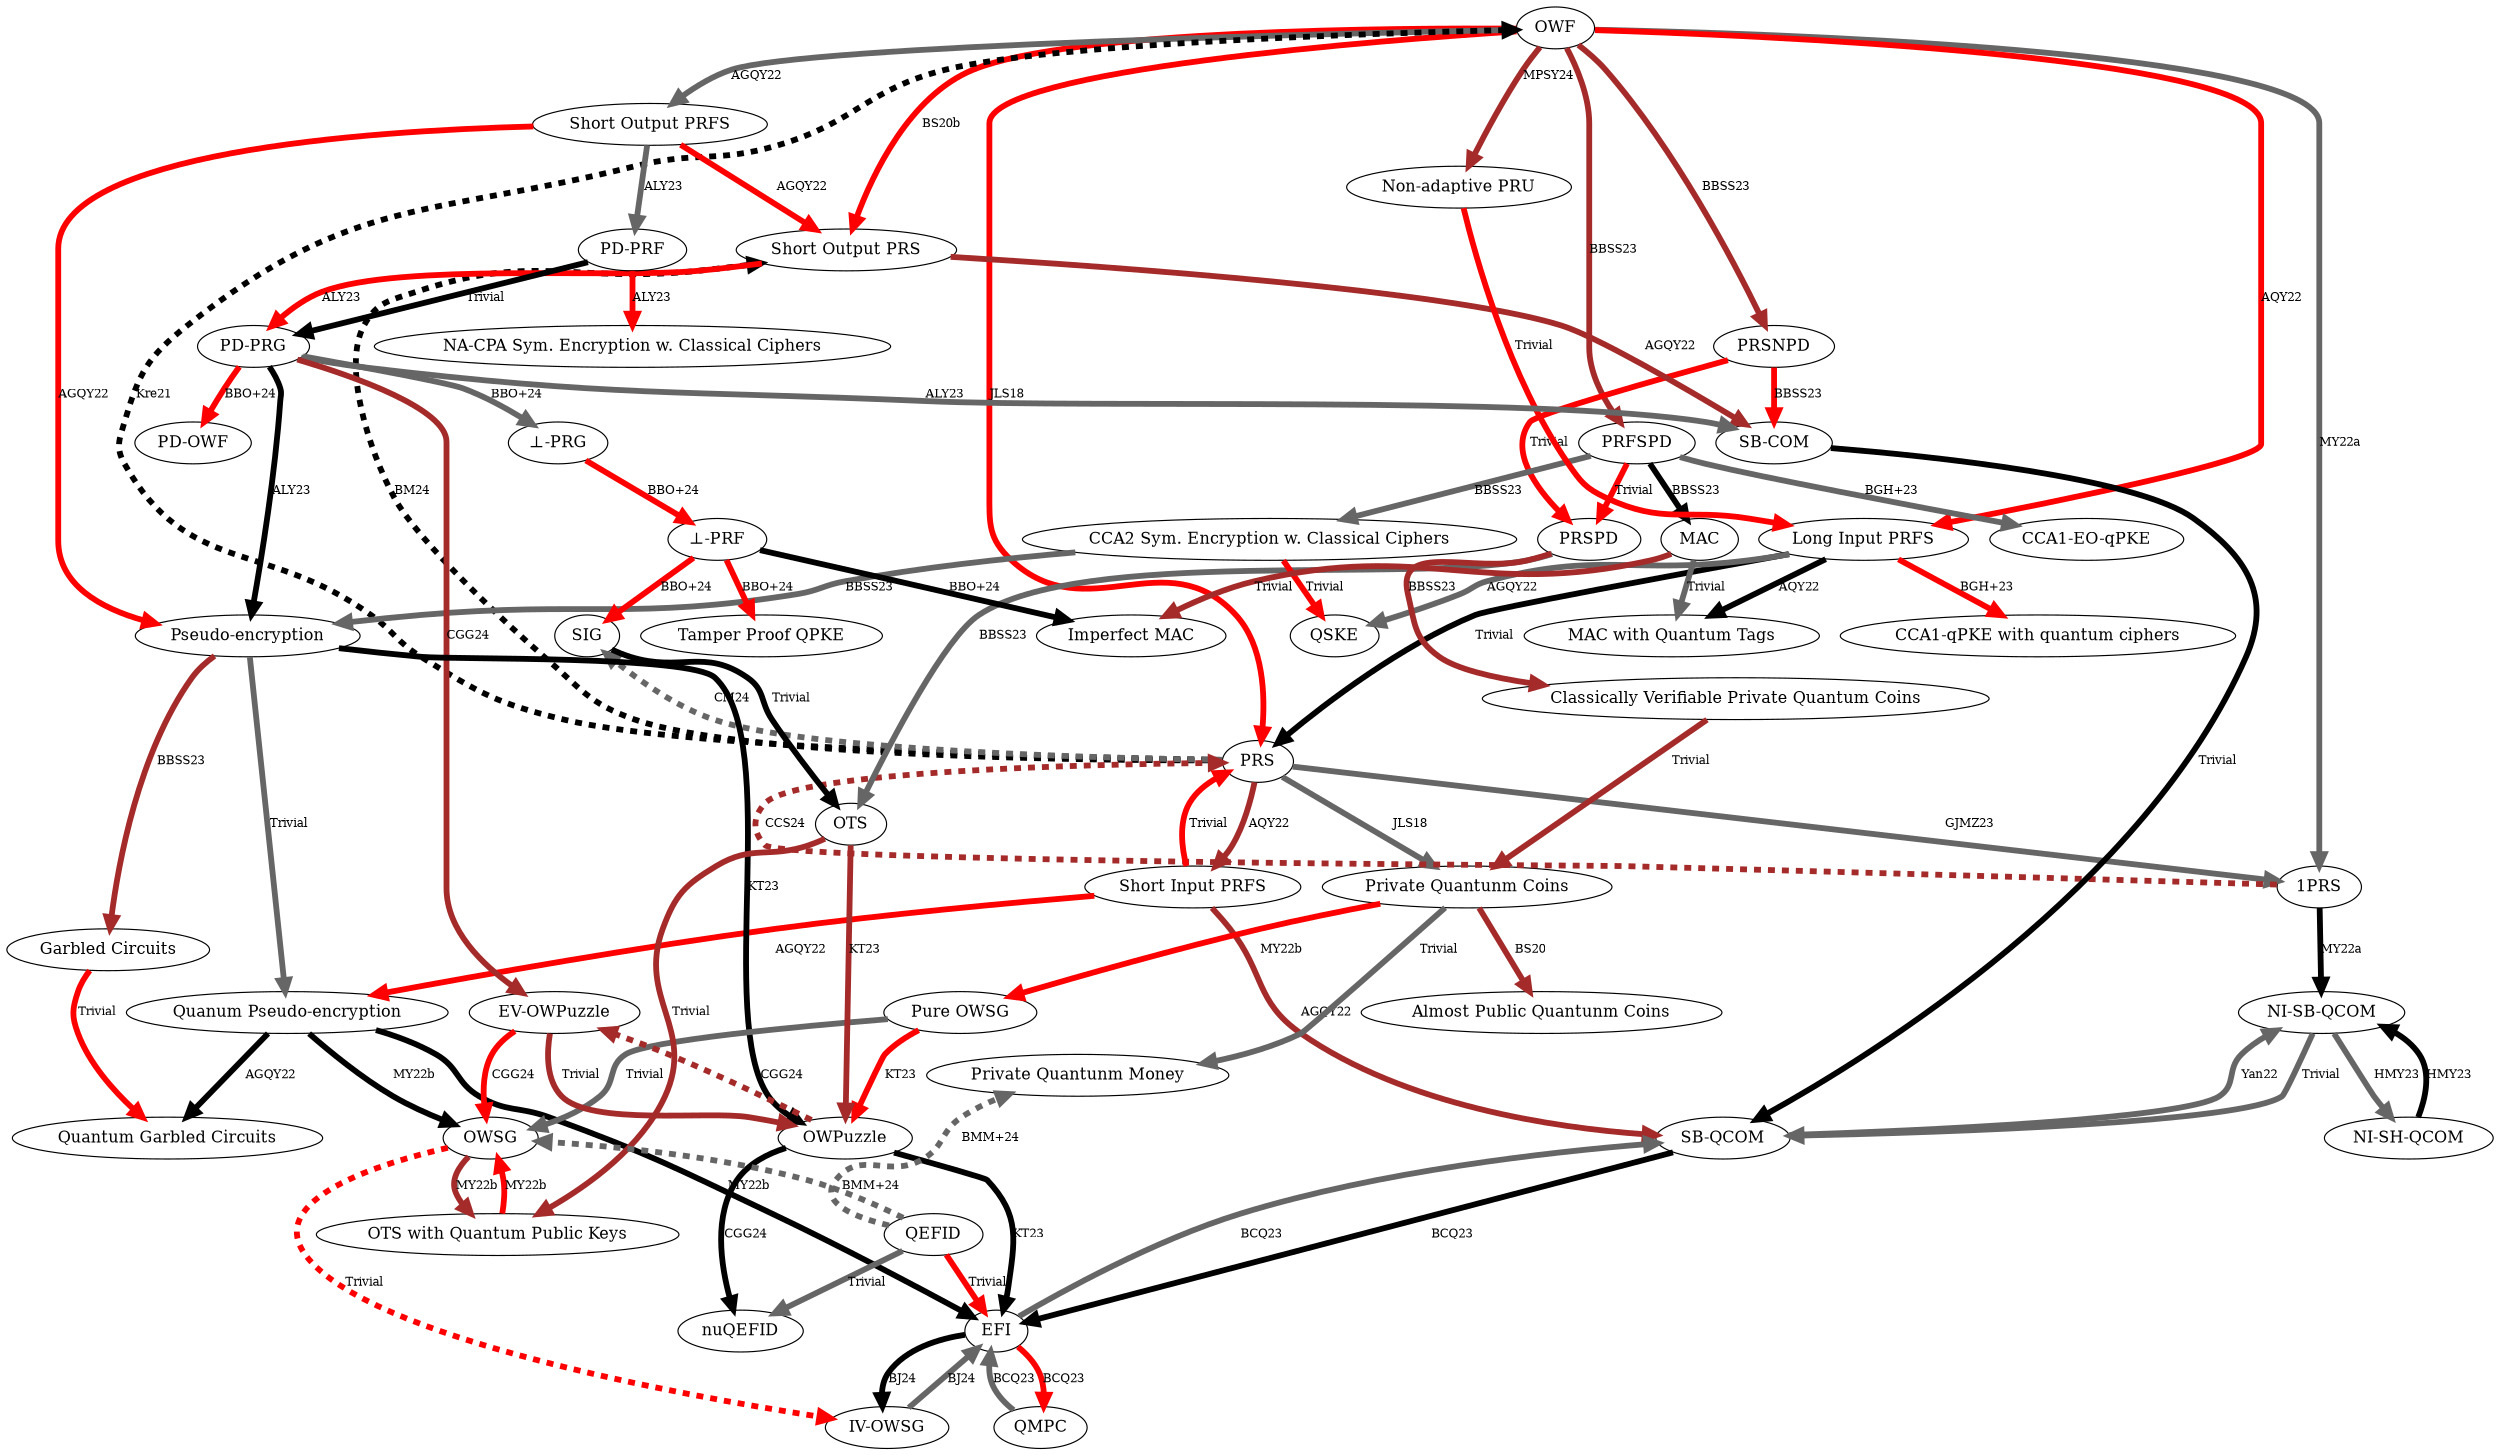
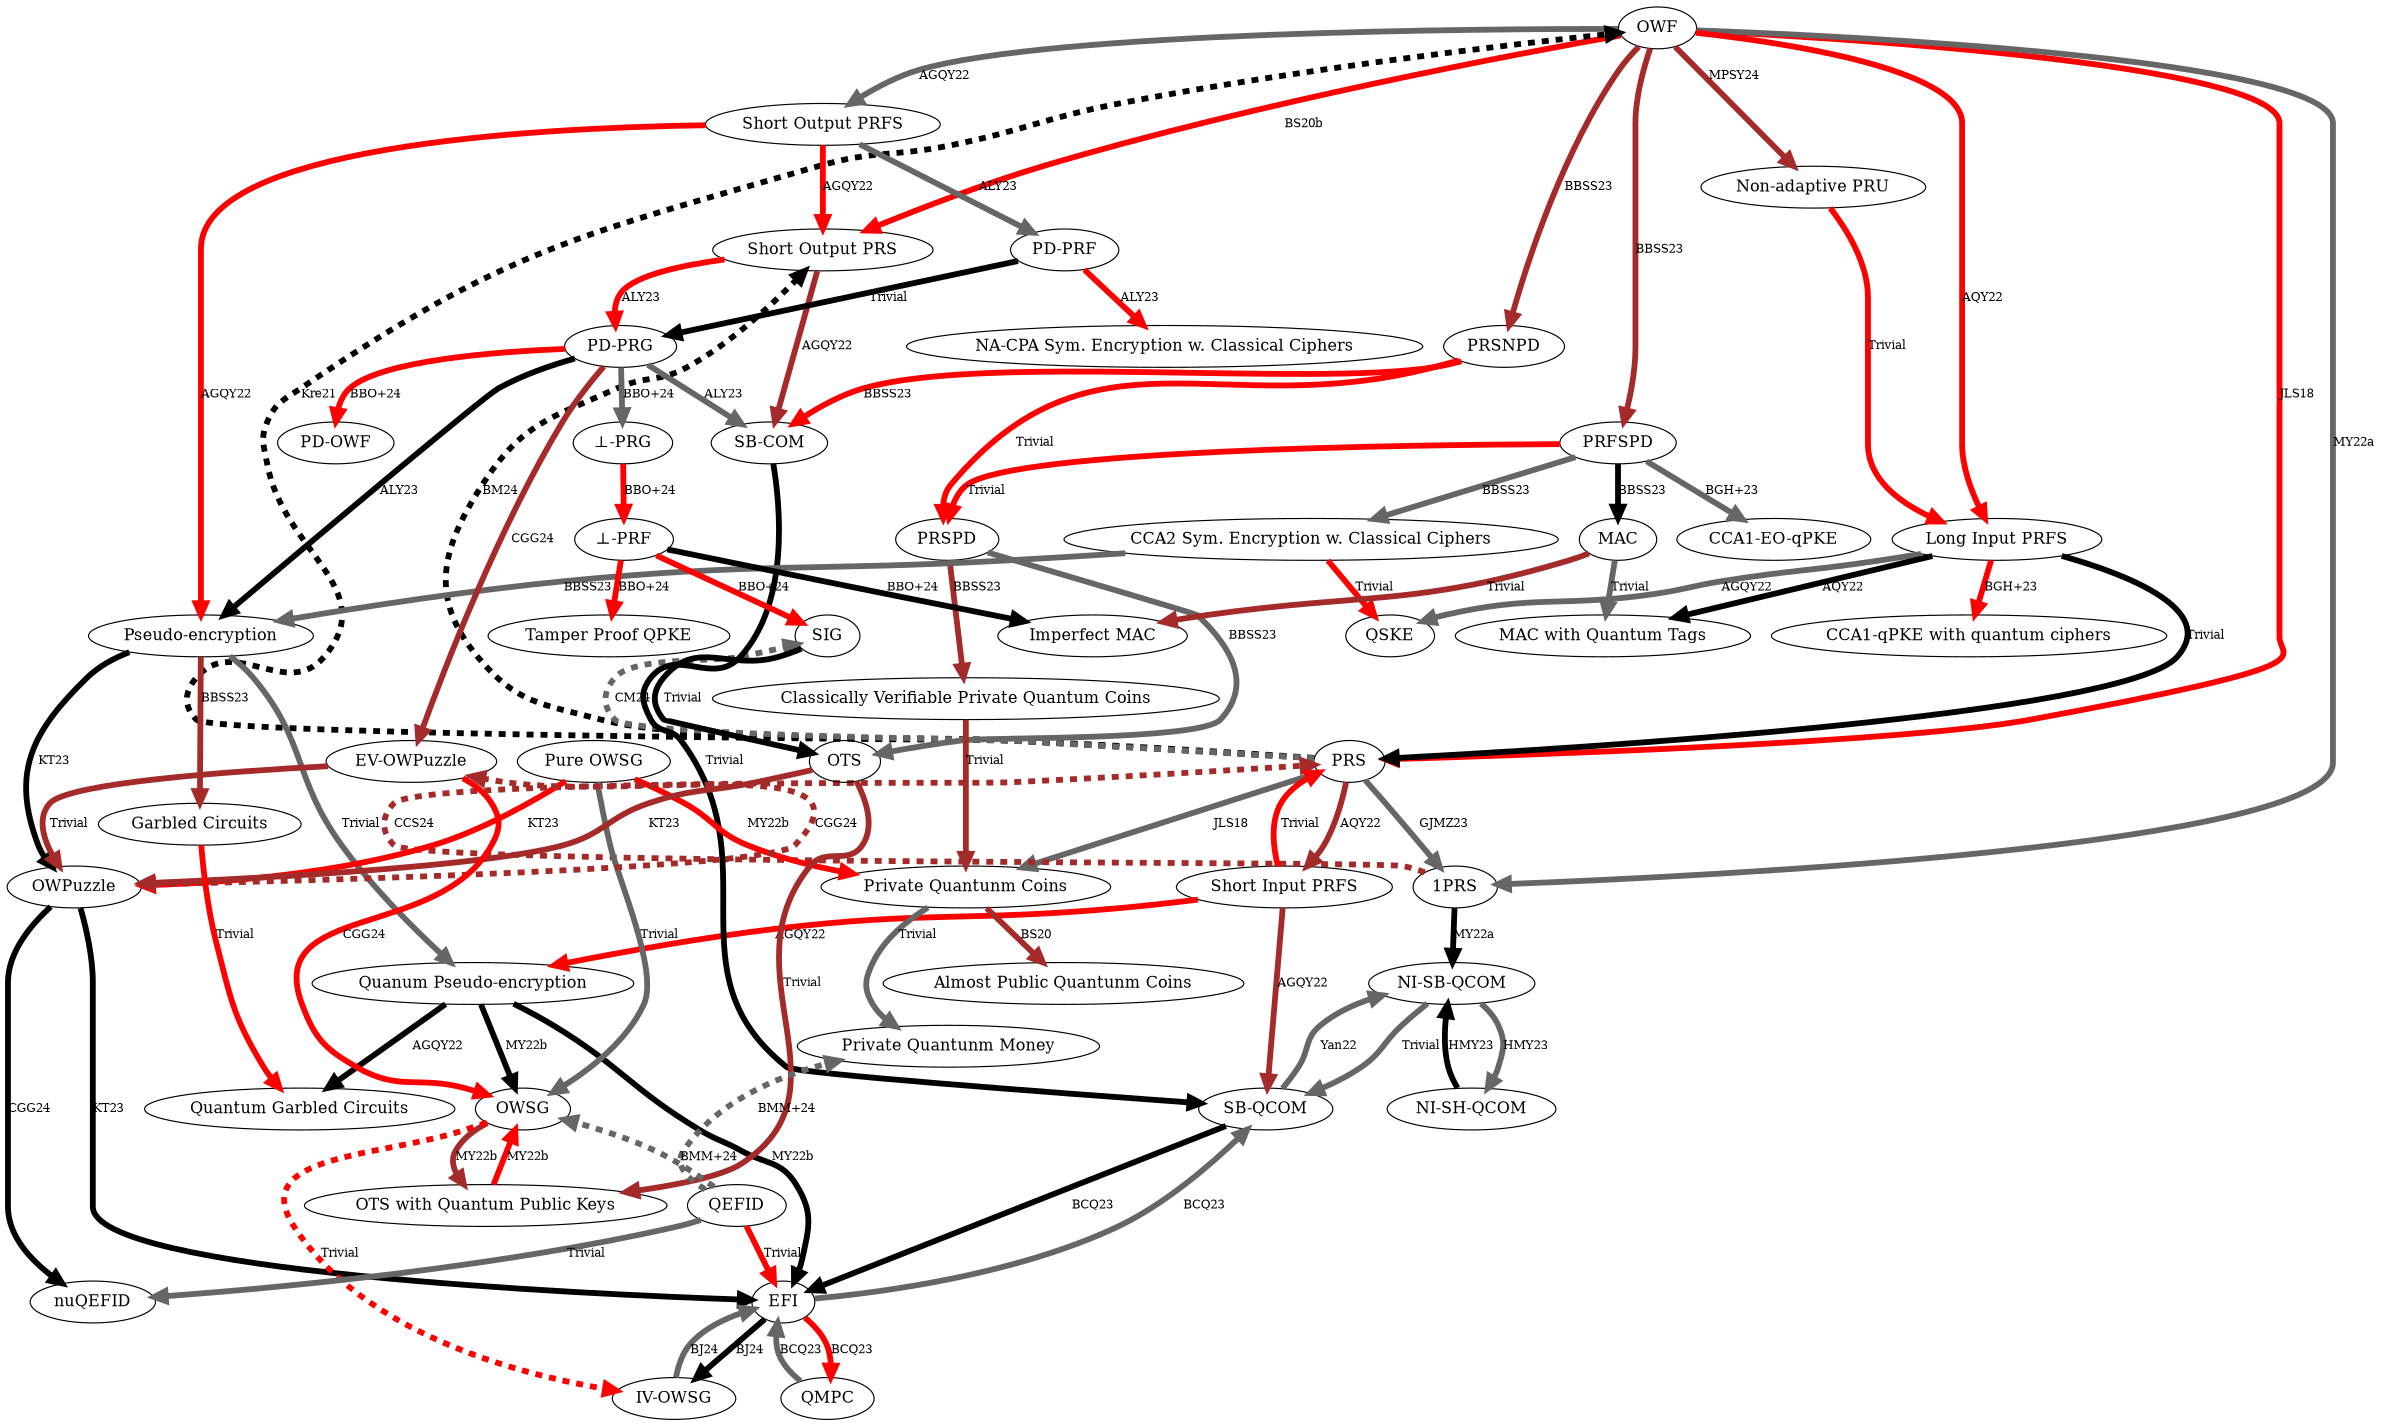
edge "Private Quantunm Coins" -> "Pure OWSG": reversed
